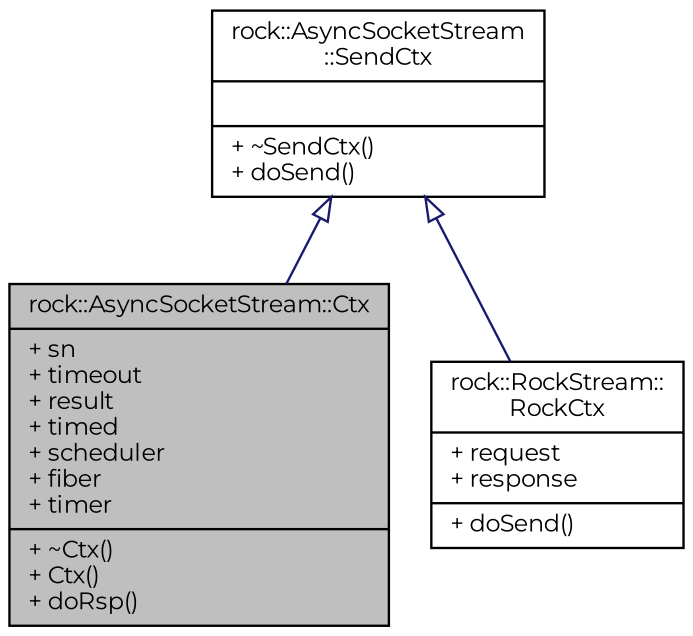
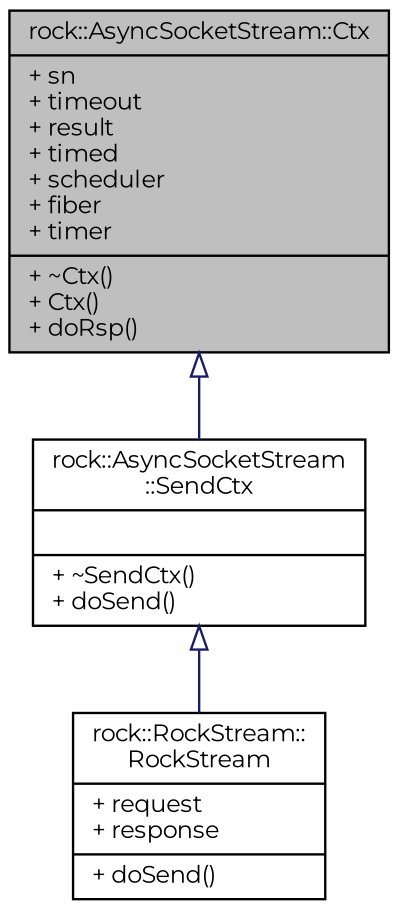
edge "rock::AsyncSocketStream::Ctx" -> "rock::AsyncSocketStream": reversed
node "rock::RockStream::": text "RockCtx" -> "RockStream"
